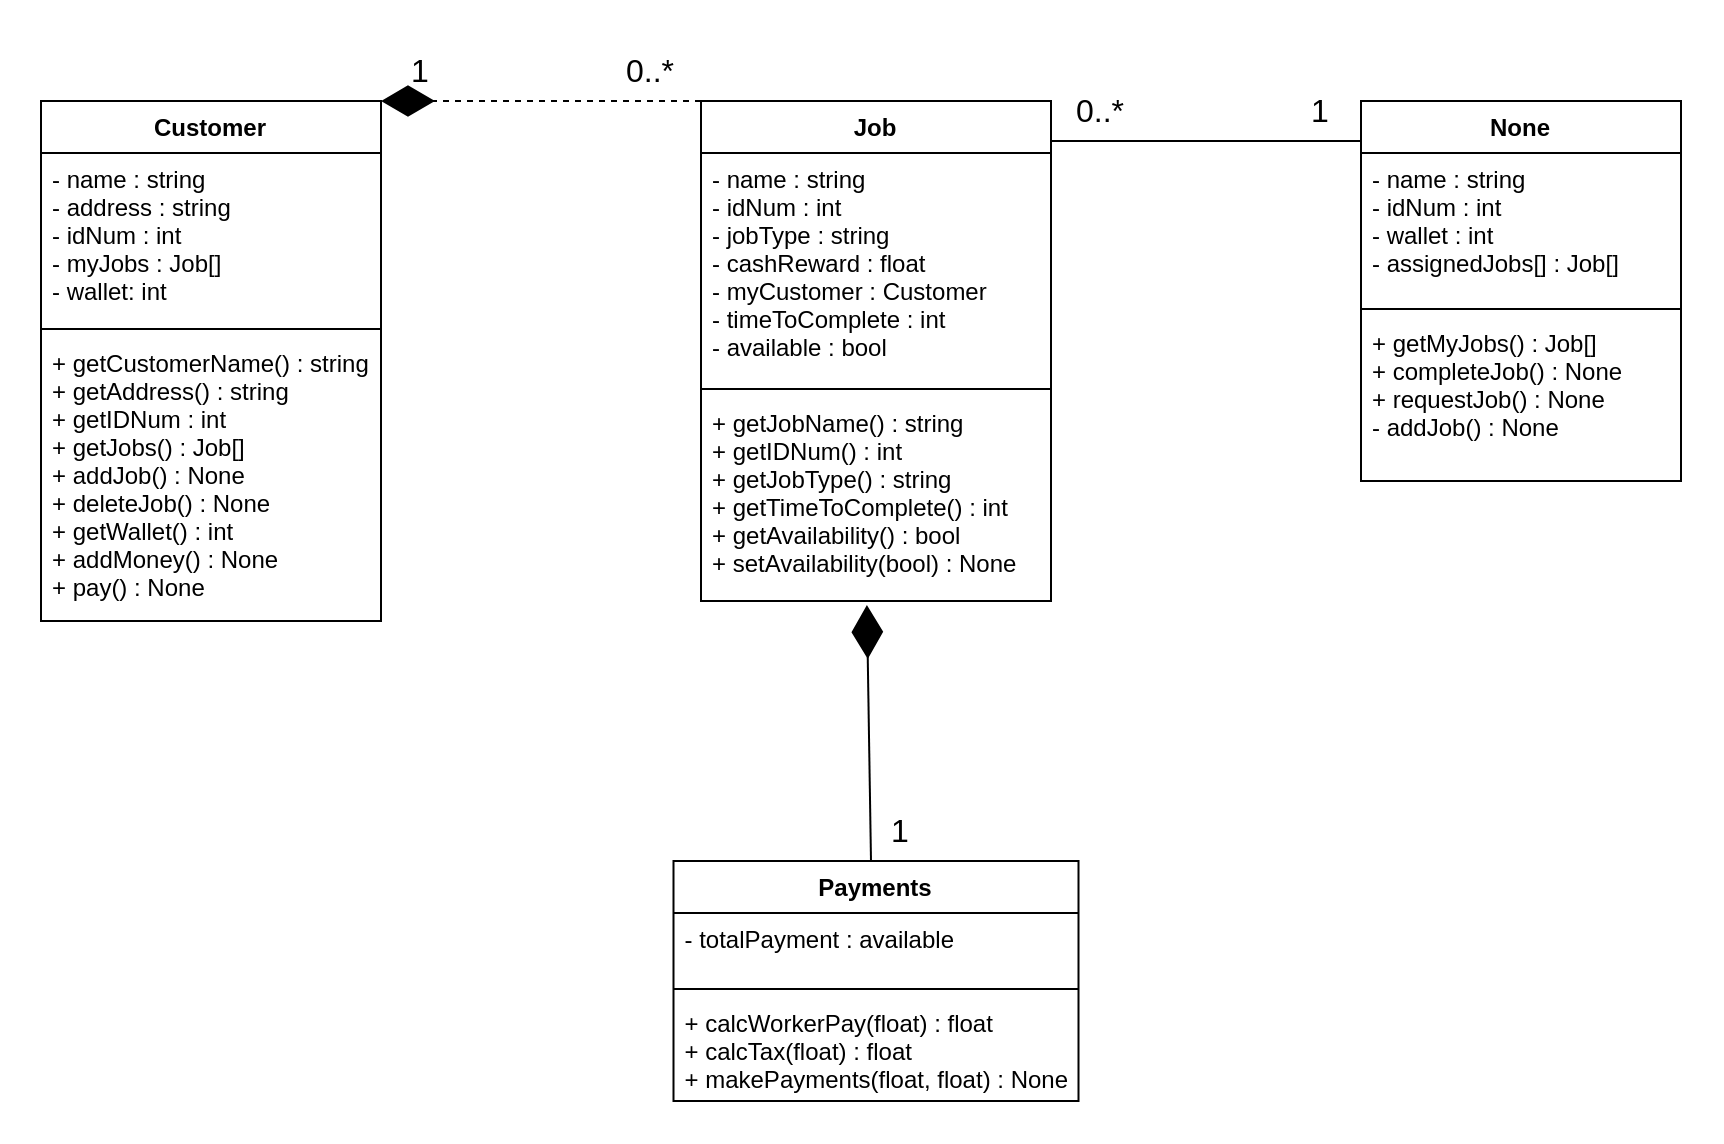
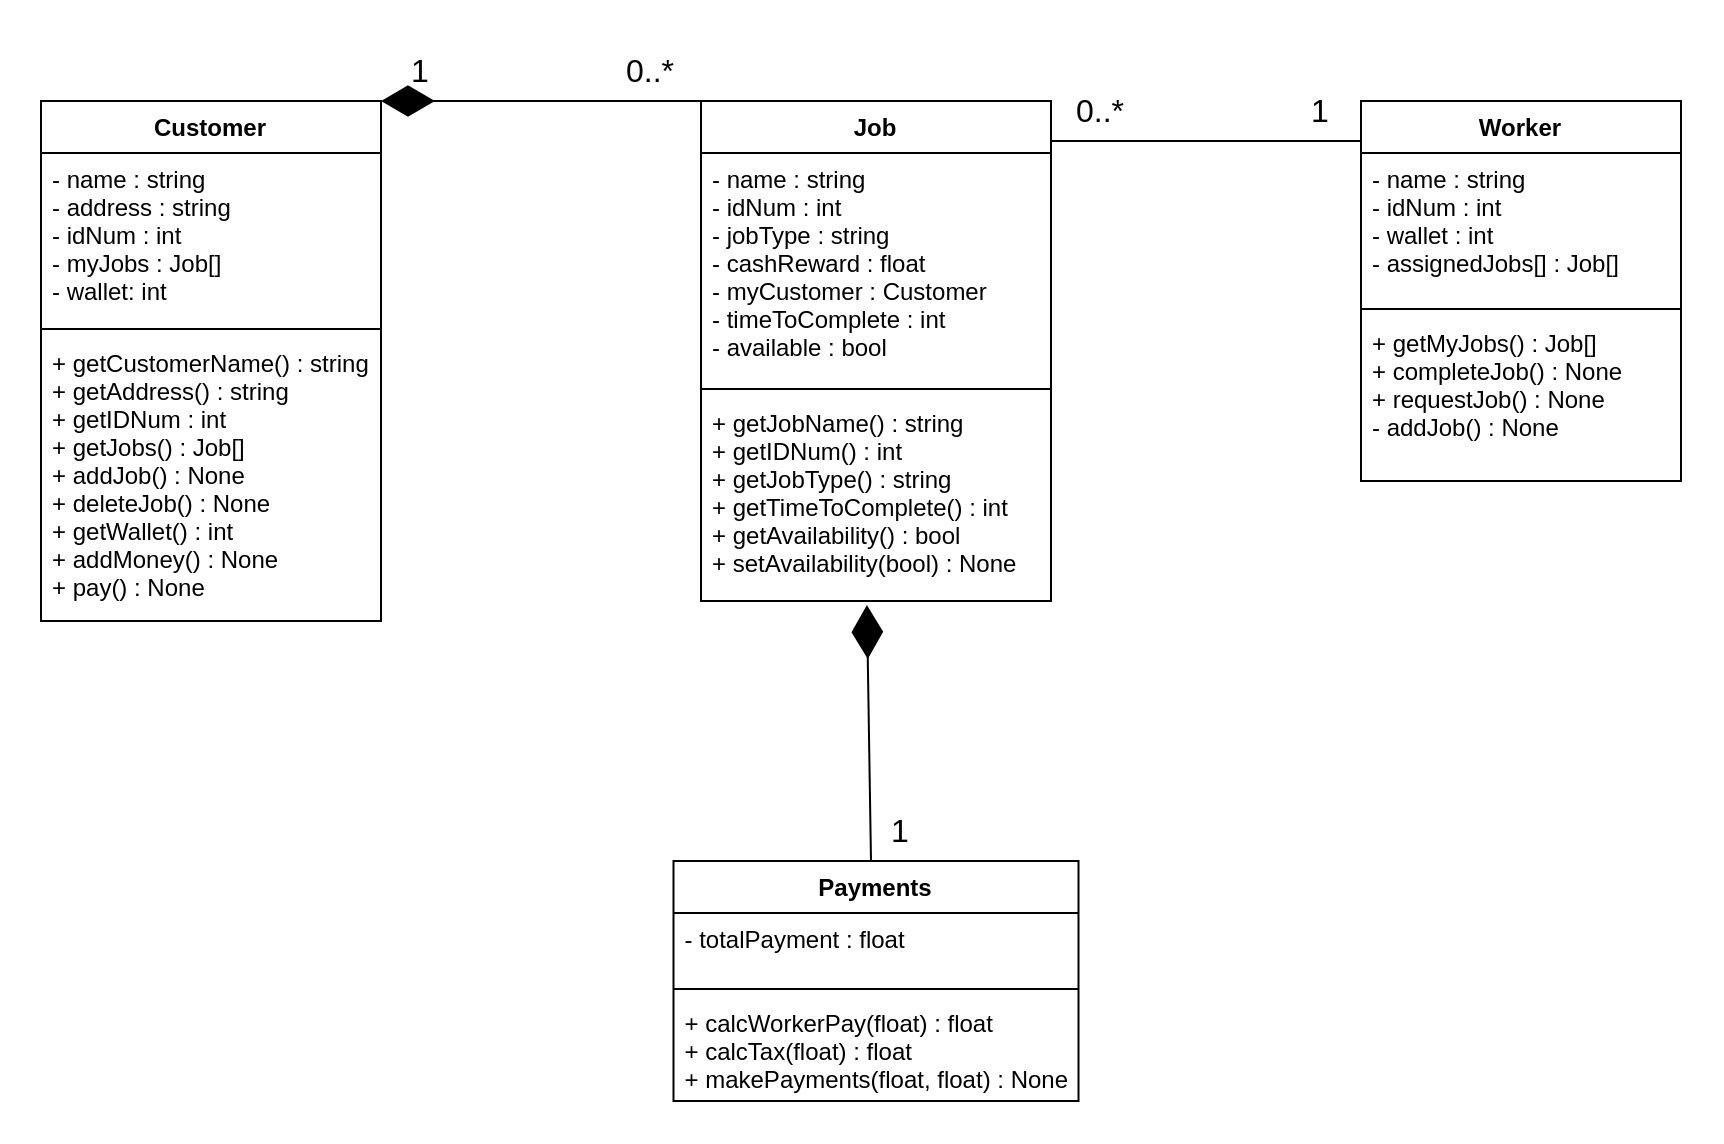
edge "Job" -> "Customer": style dashed -> solid
node "None": label "None" -> "Worker"
node "- totalPayment : available": label "- totalPayment : available" -> "- totalPayment : float"
